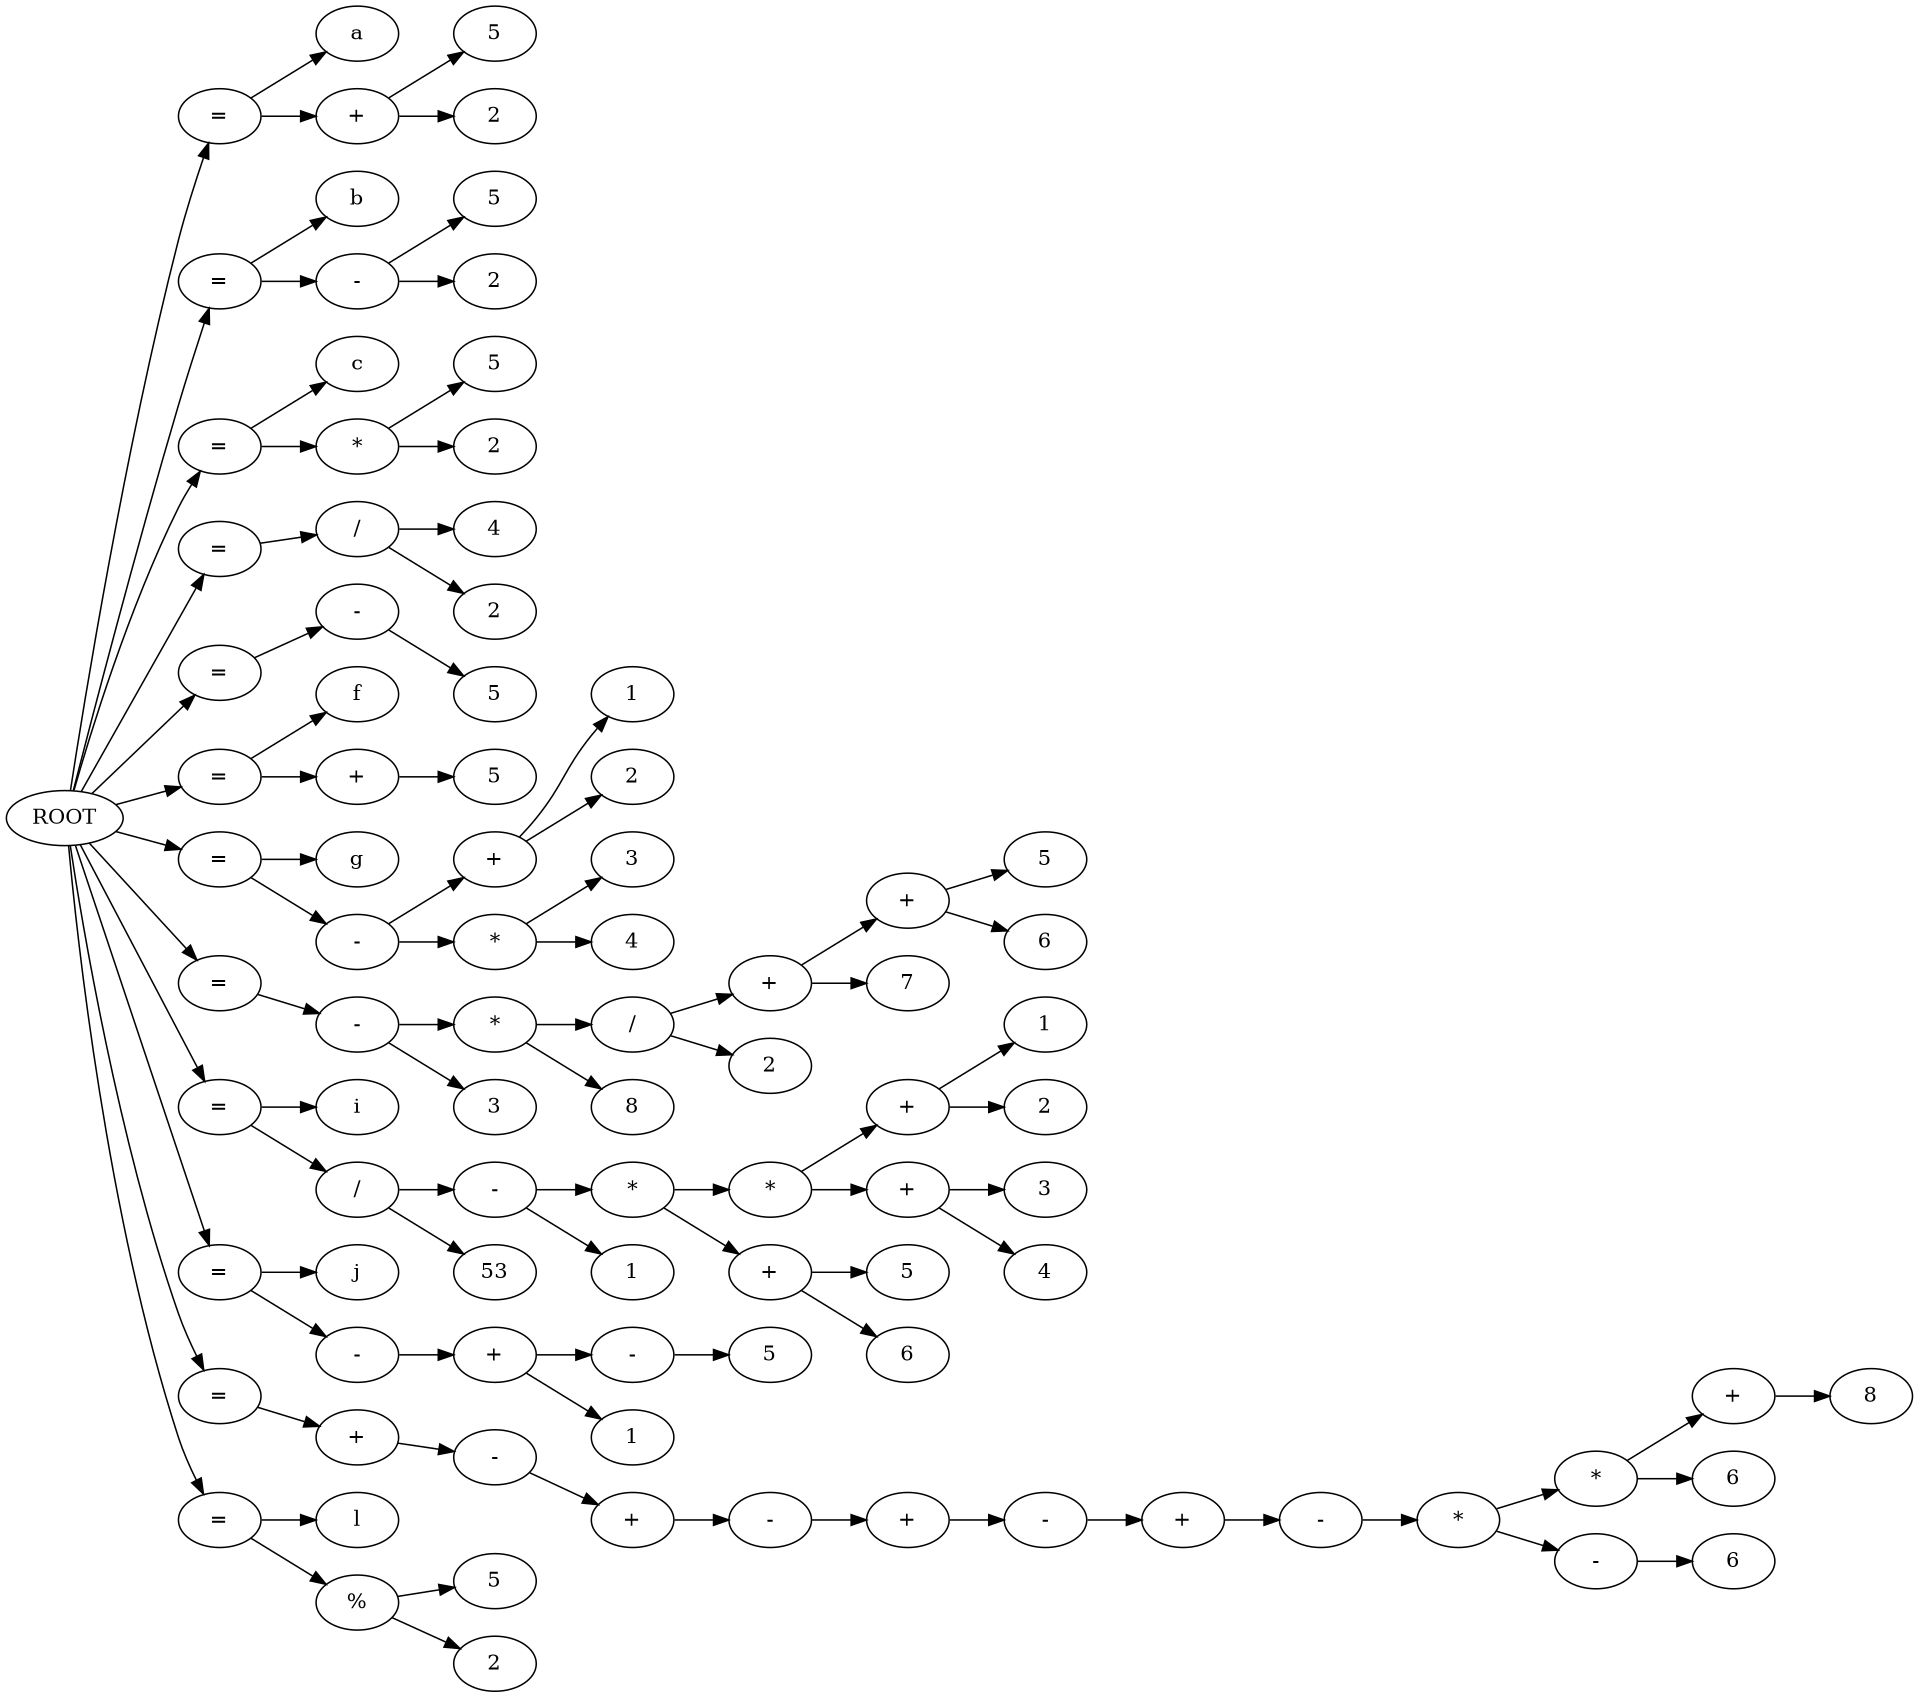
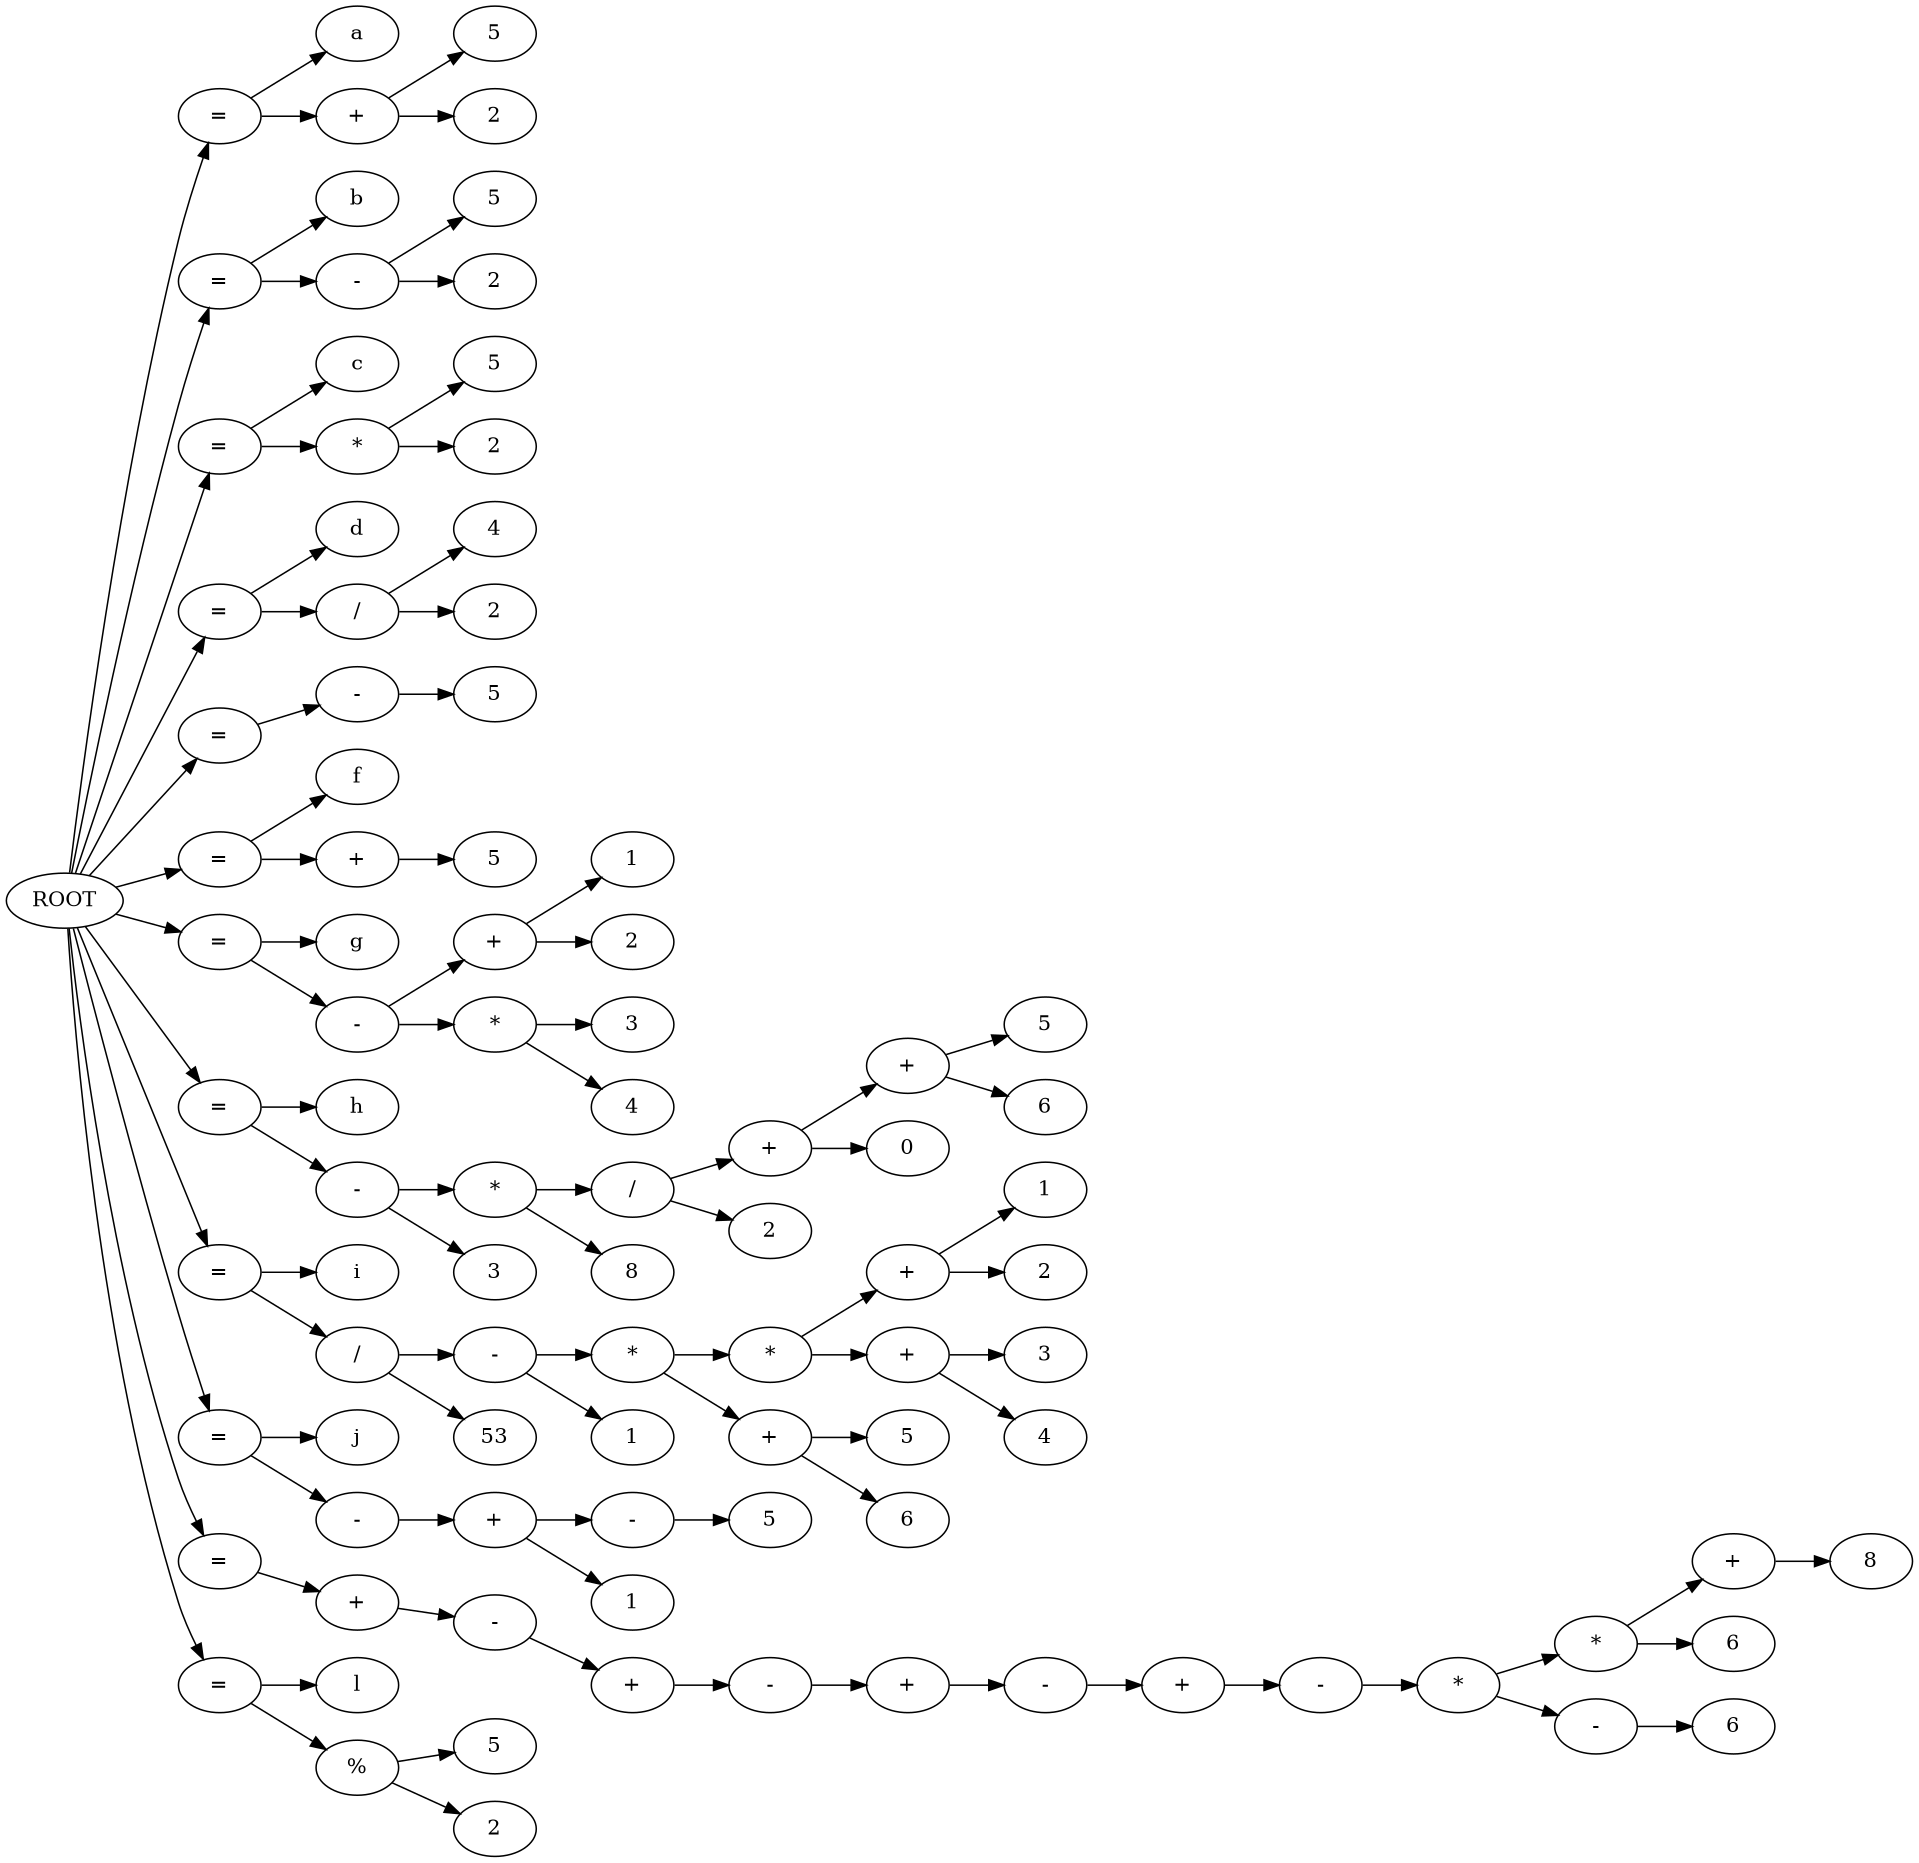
node "d": added
node "7": label "7" -> "0"
node "h": added
